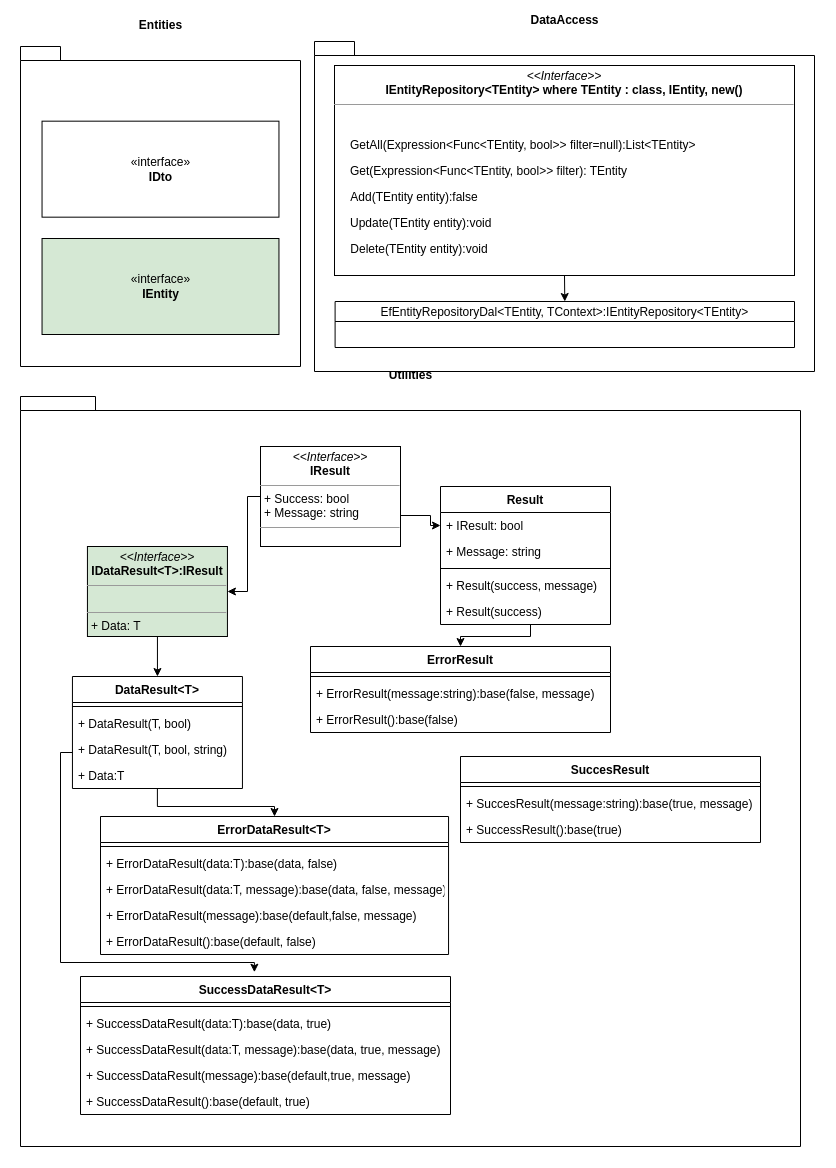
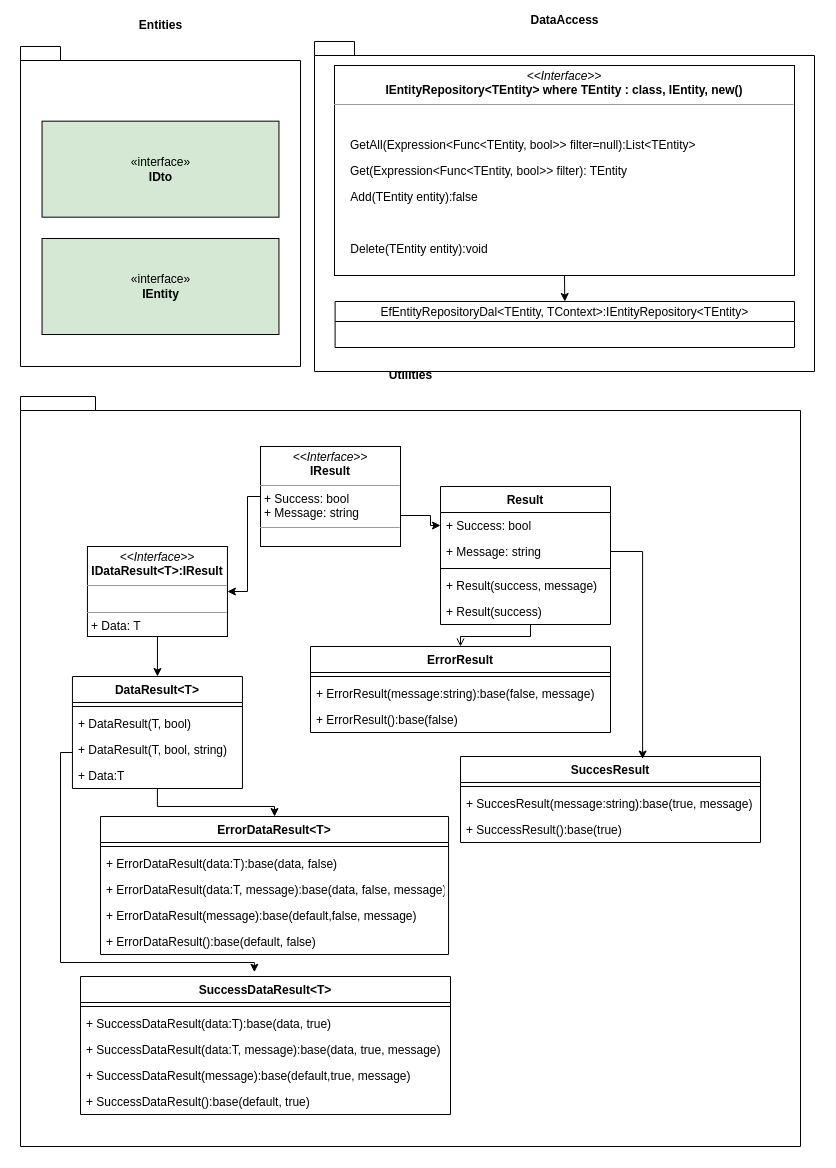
node "«interface» IDto": fillcolor #ffffff -> #d5e8d4
node "Update(TEntity entity):void": removed
node "+ IResult: bool": label "+ IResult: bool" -> "+ Success: bool"
node "<<Interface>> IDataResult<T>:IResult + Data: T": fillcolor #d5e8d4 -> #ffffff
edge "Result" -> "ErrorResult": arrowhead classic -> open
edge "+ Message: string" -> "SuccesResult": added
